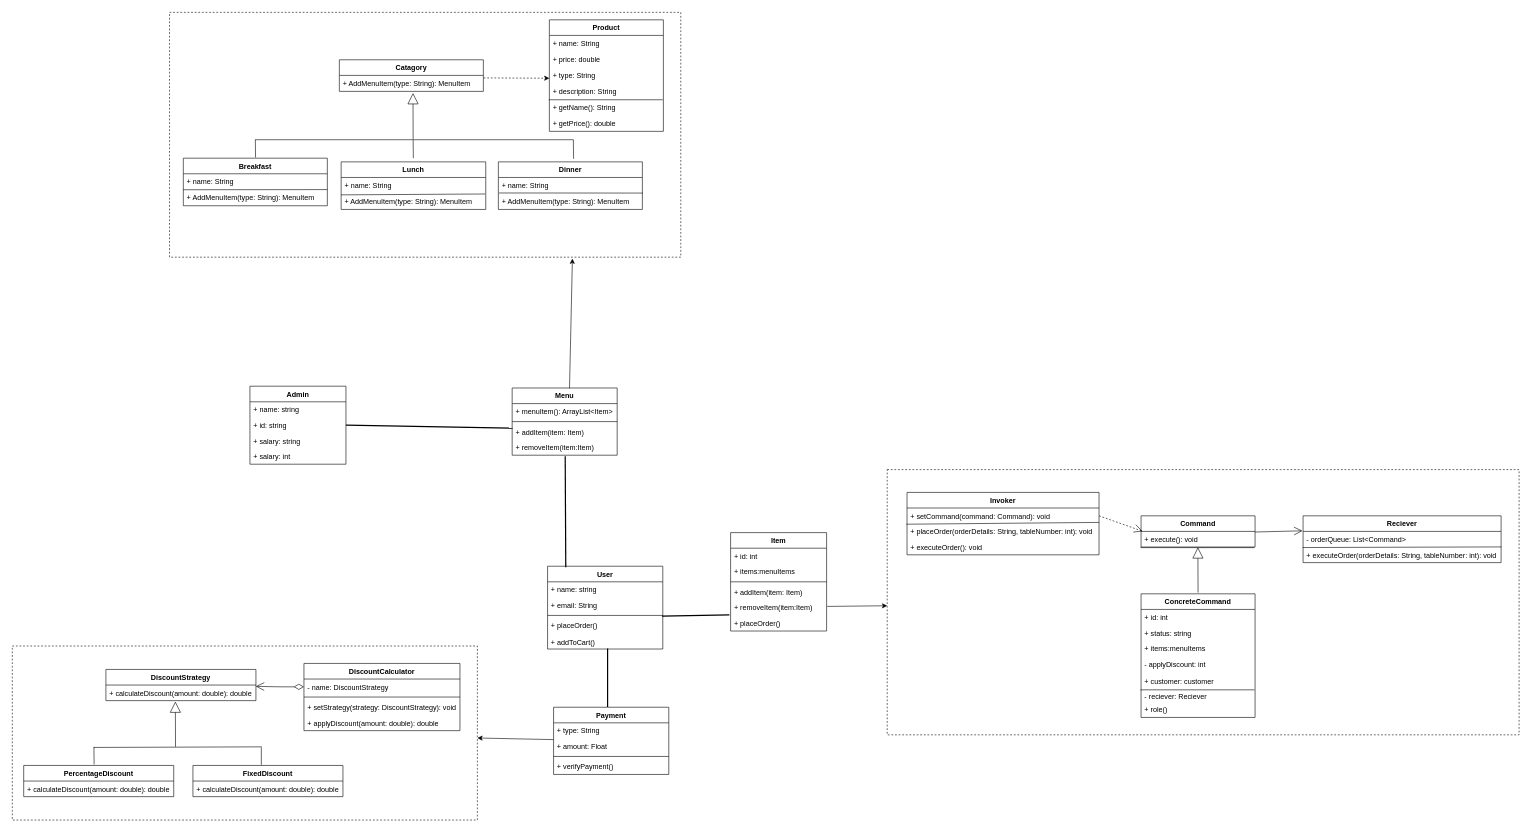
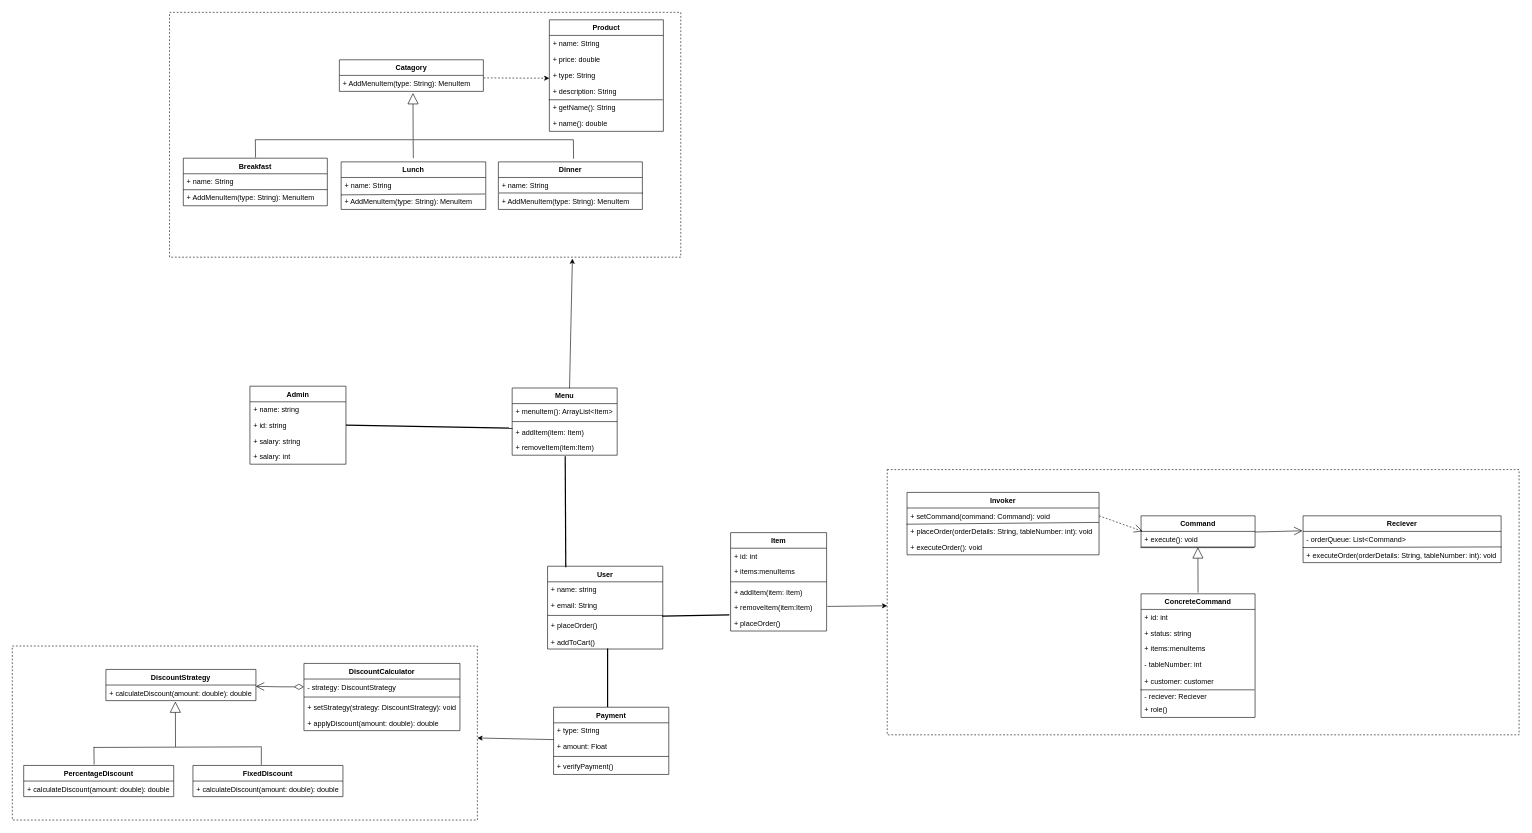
node "+ getPrice(): double": label "+ getPrice(): double" -> "+ name(): double"
node "- applyDiscount: int": label "- applyDiscount: int" -> "- tableNumber: int"
node "- name: DiscountStrategy": label "- name: DiscountStrategy" -> "- strategy: DiscountStrategy"
